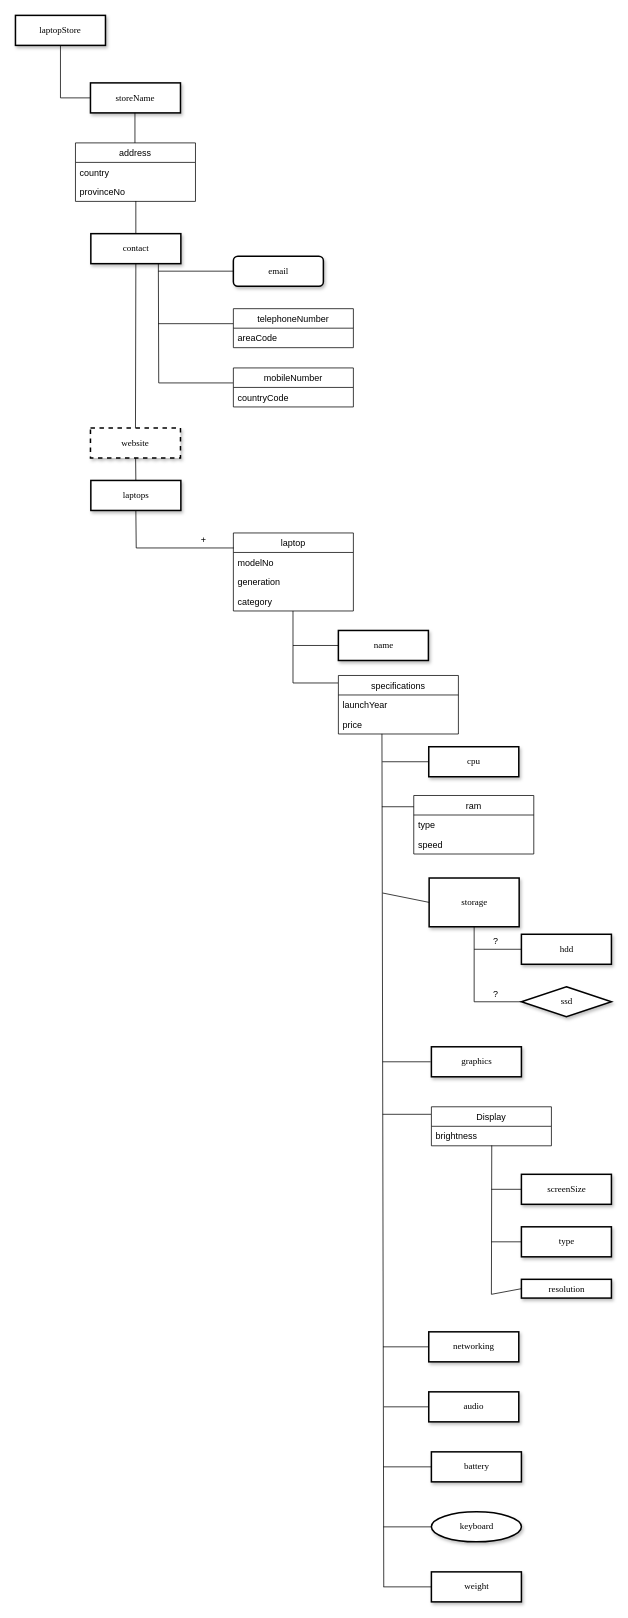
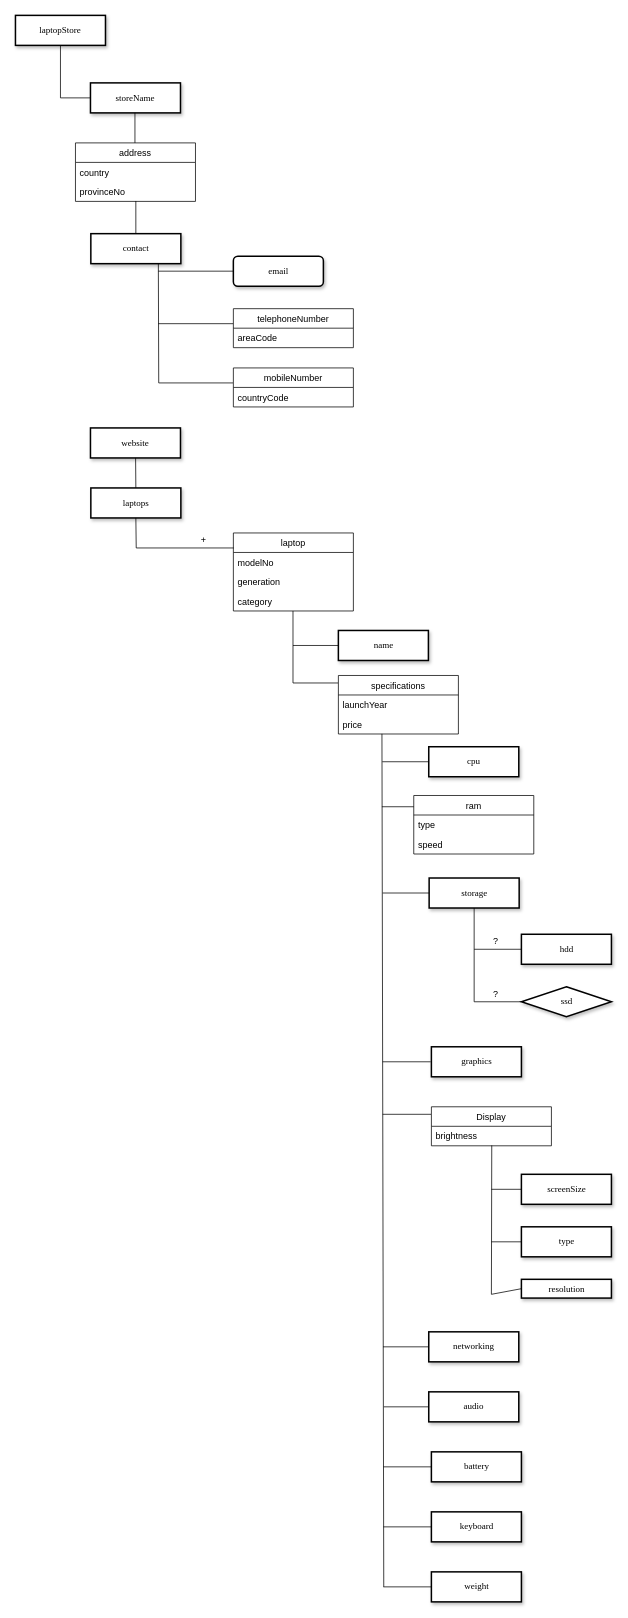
edge "contact" -- "website": removed
node "website": style dashed -> solid
node "laptops": moved (136, 495) -> (136, 503)
node "storage": size 90x49 -> 90x30
node "keyboard": shape ellipse -> rectangle
